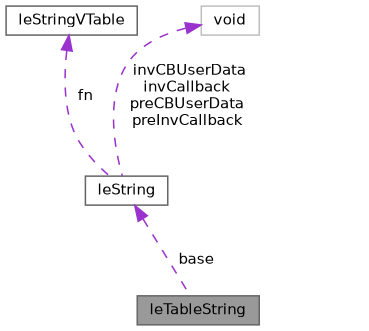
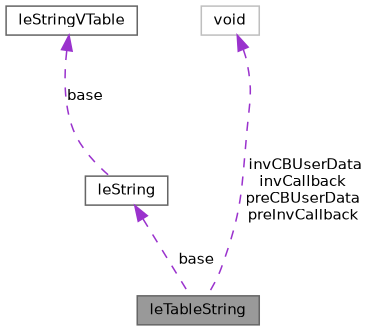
edge "leString" -> "void": now "leTableString" -> "void"
edge "leString" -> "leStringVTable": label " fn" -> " base"
